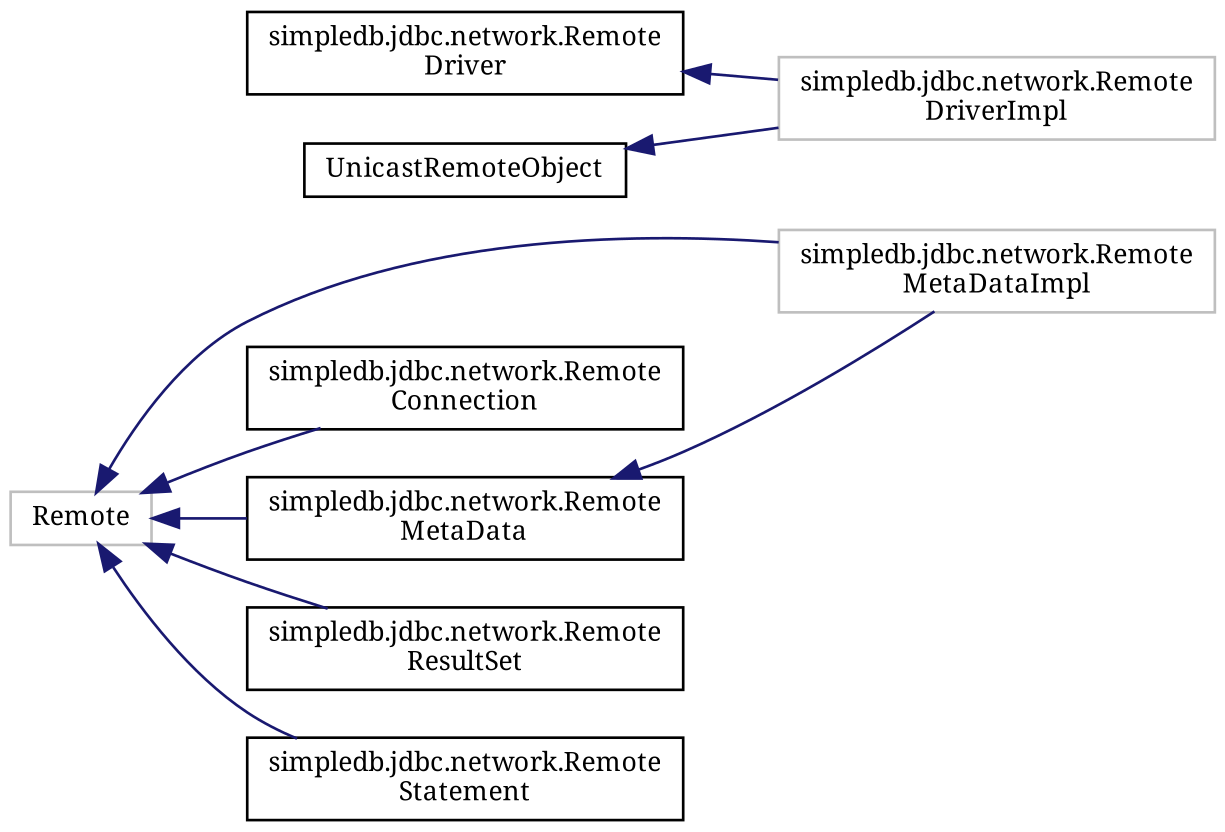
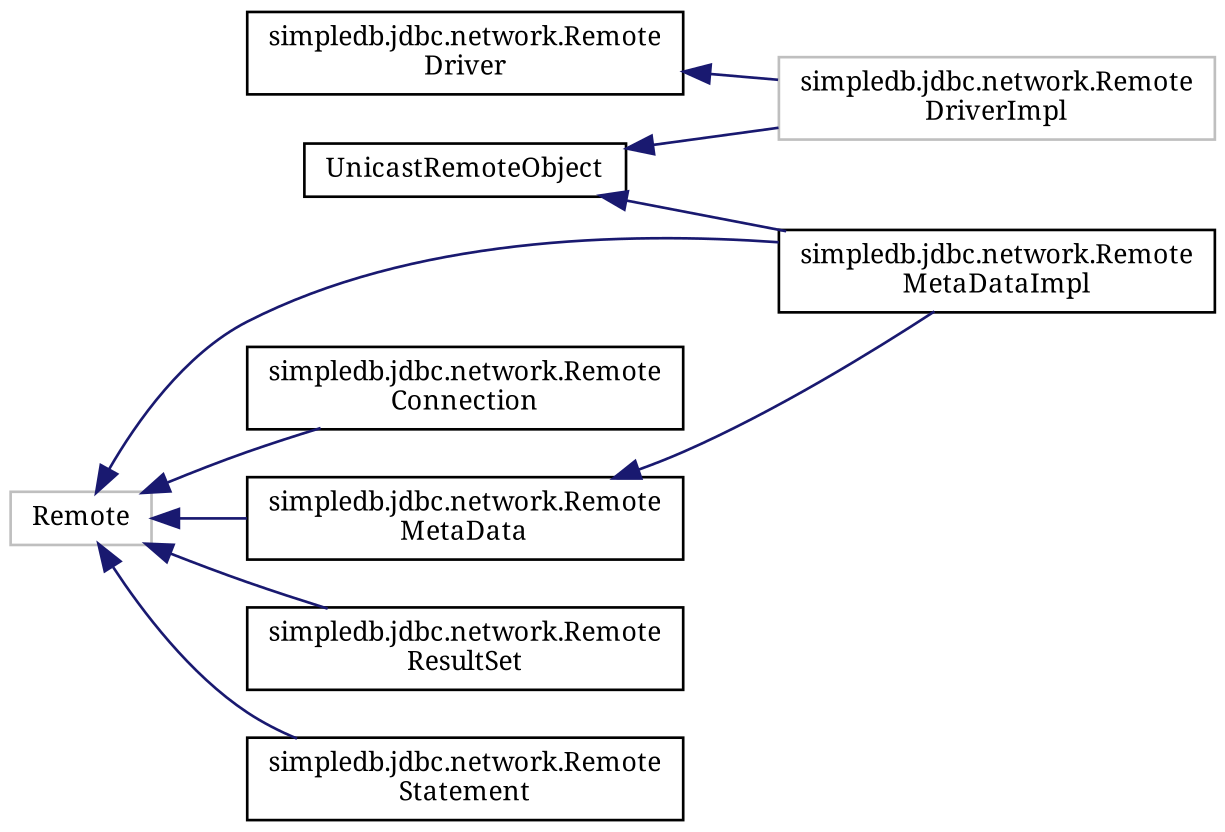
edge "simpledb.jdbc.network.Remote MetaDataImpl" -> "UnicastRemoteObject": added
node "simpledb.jdbc.network.Remote MetaDataImpl": color grey75 -> black
